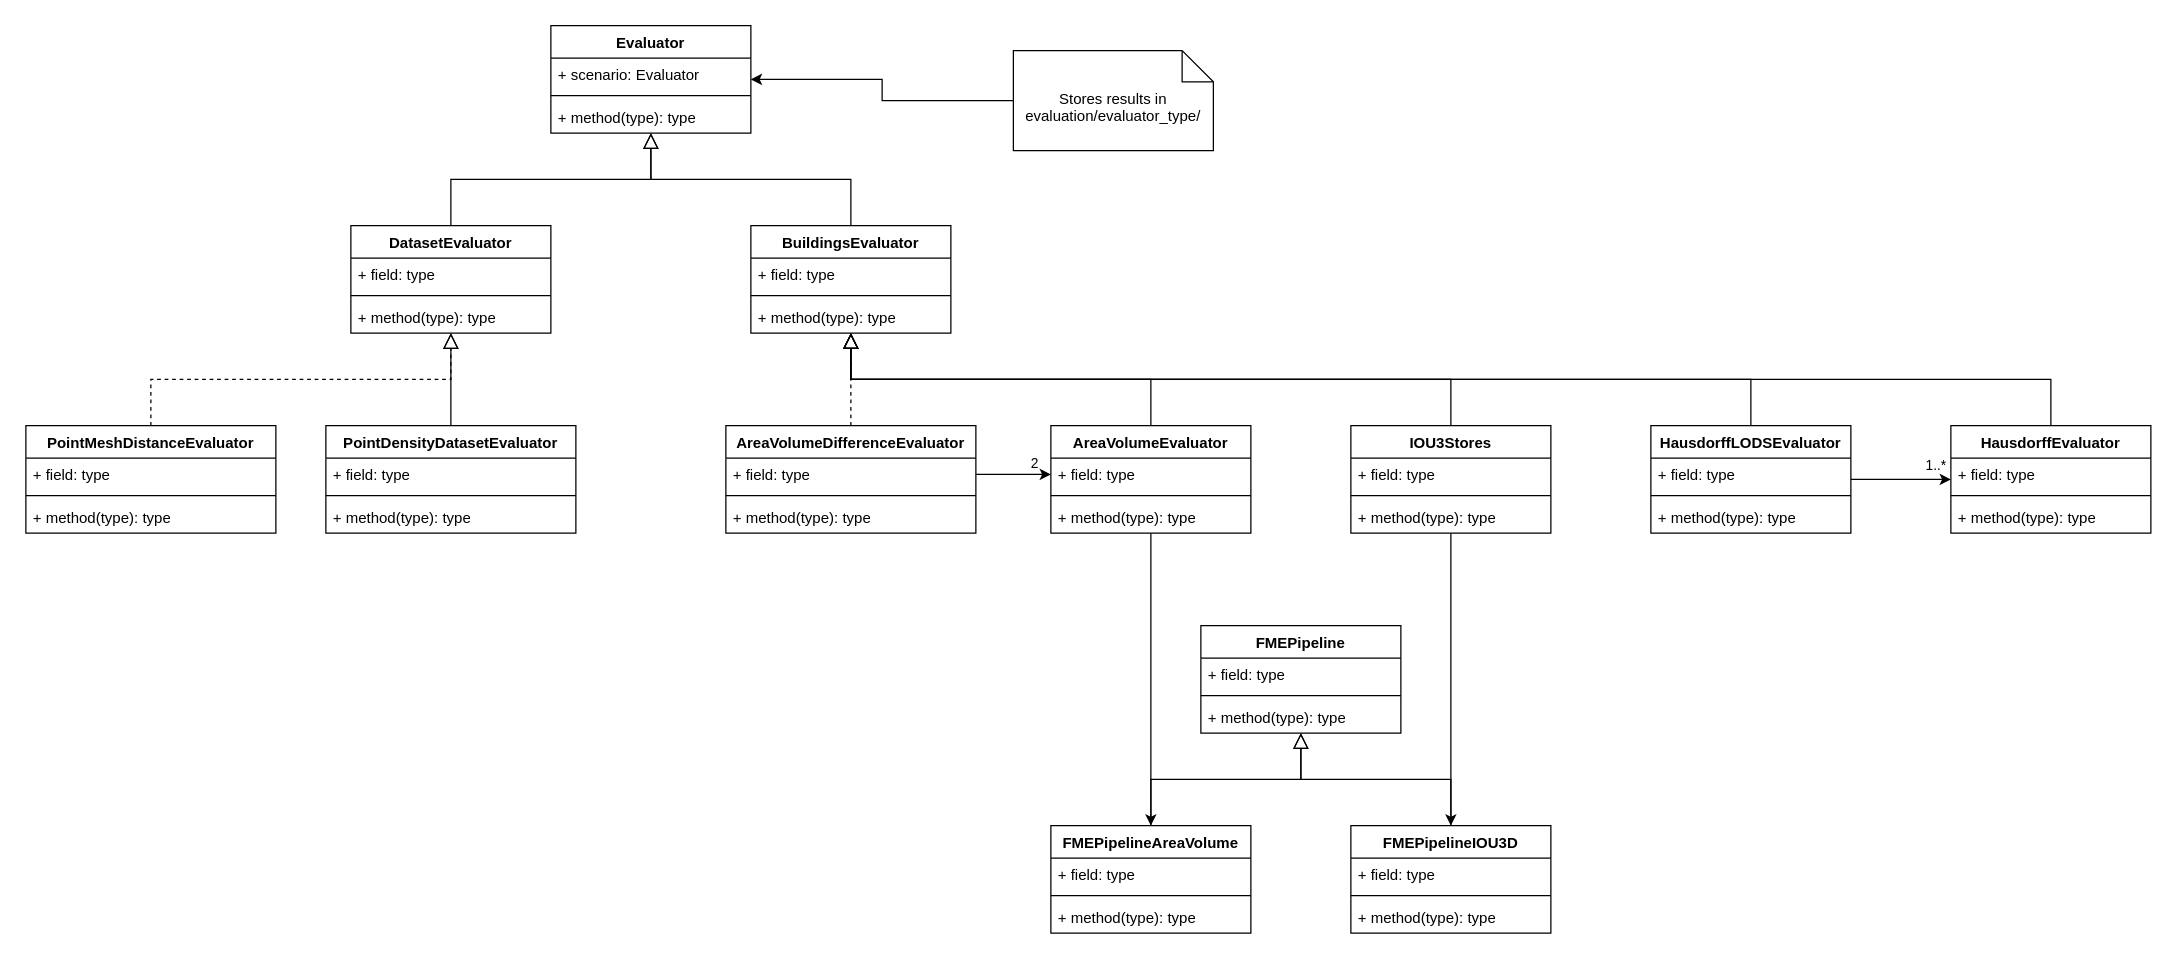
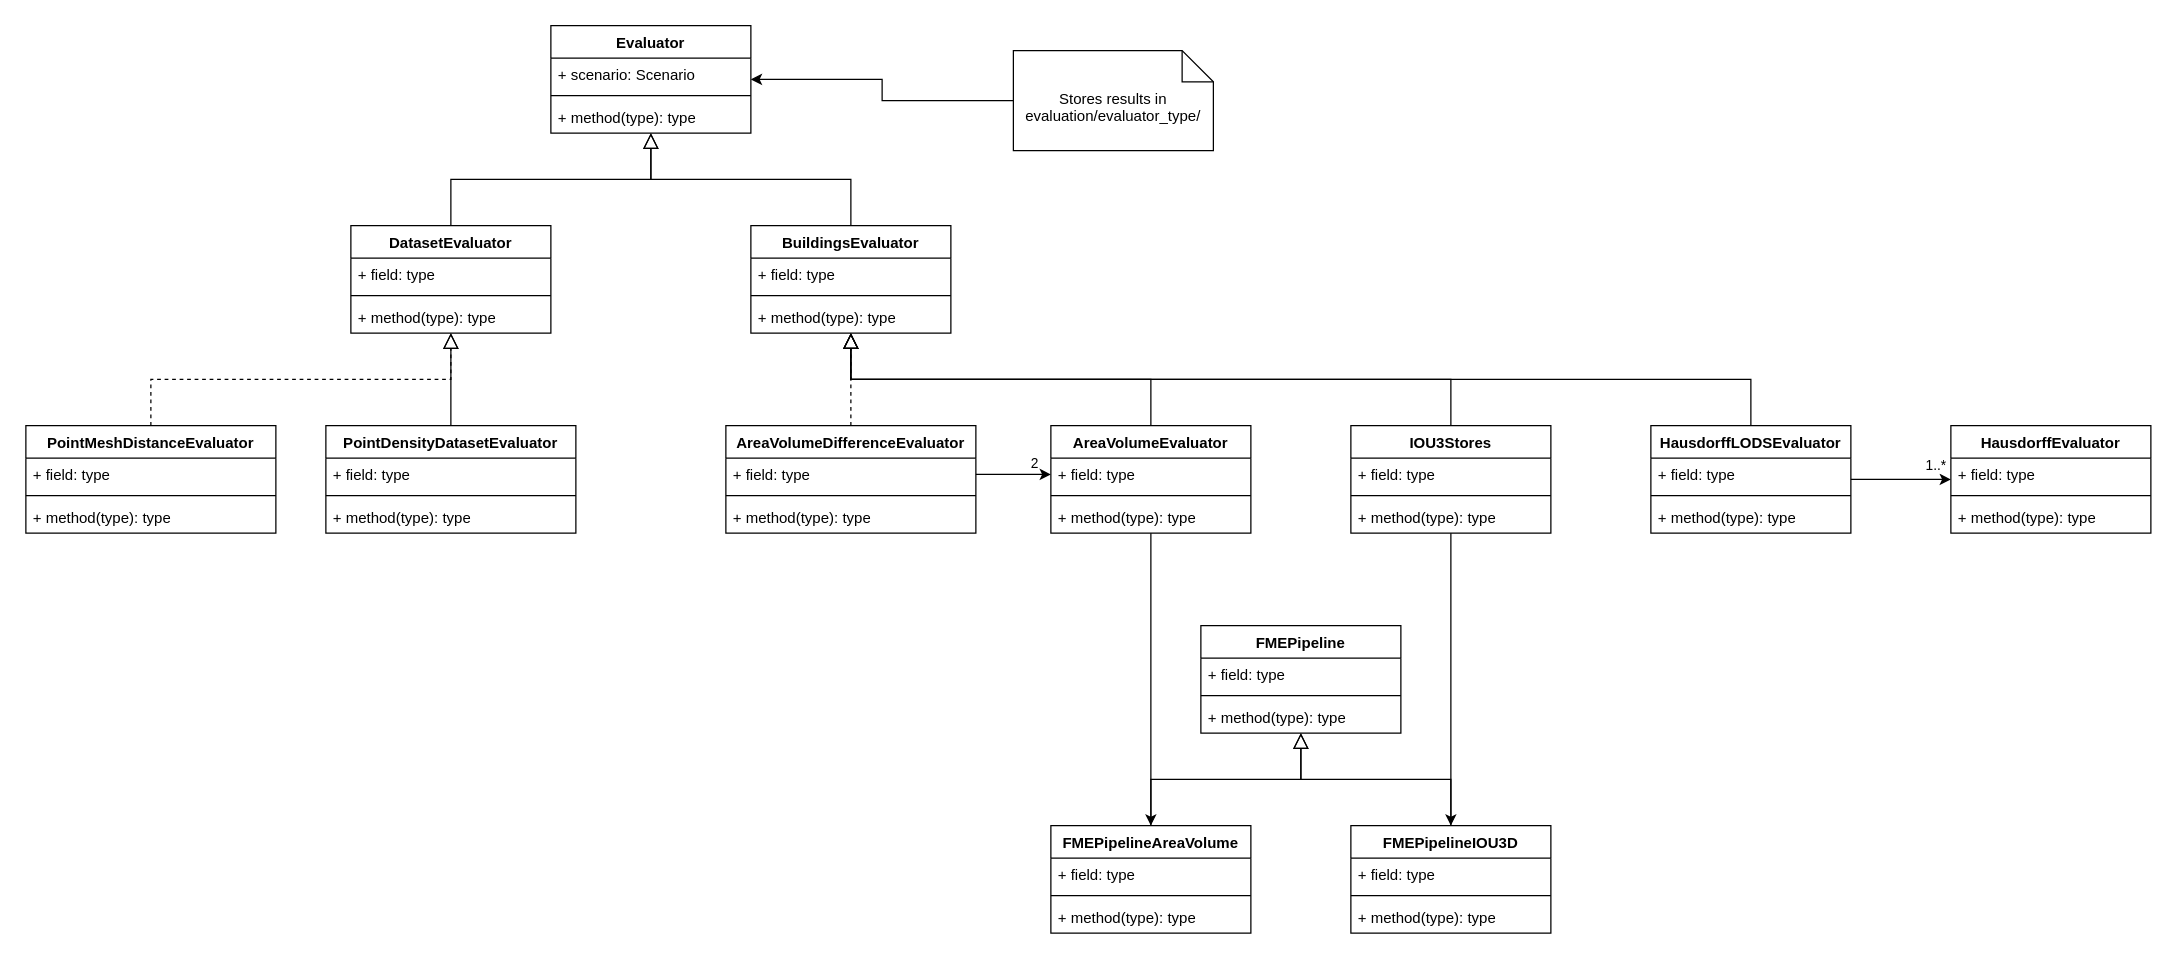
node "+ scenario: Evaluator": label "+ scenario: Evaluator" -> "+ scenario: Scenario"
edge "HausdorffEvaluator" -> "BuildingsEvaluator": removed
